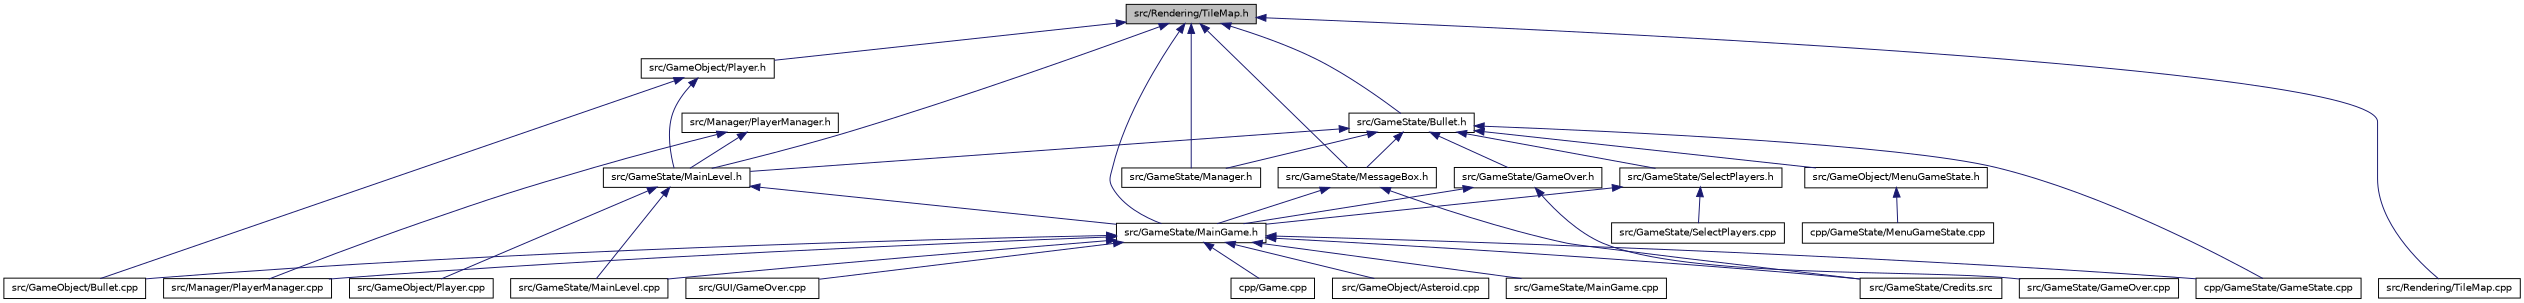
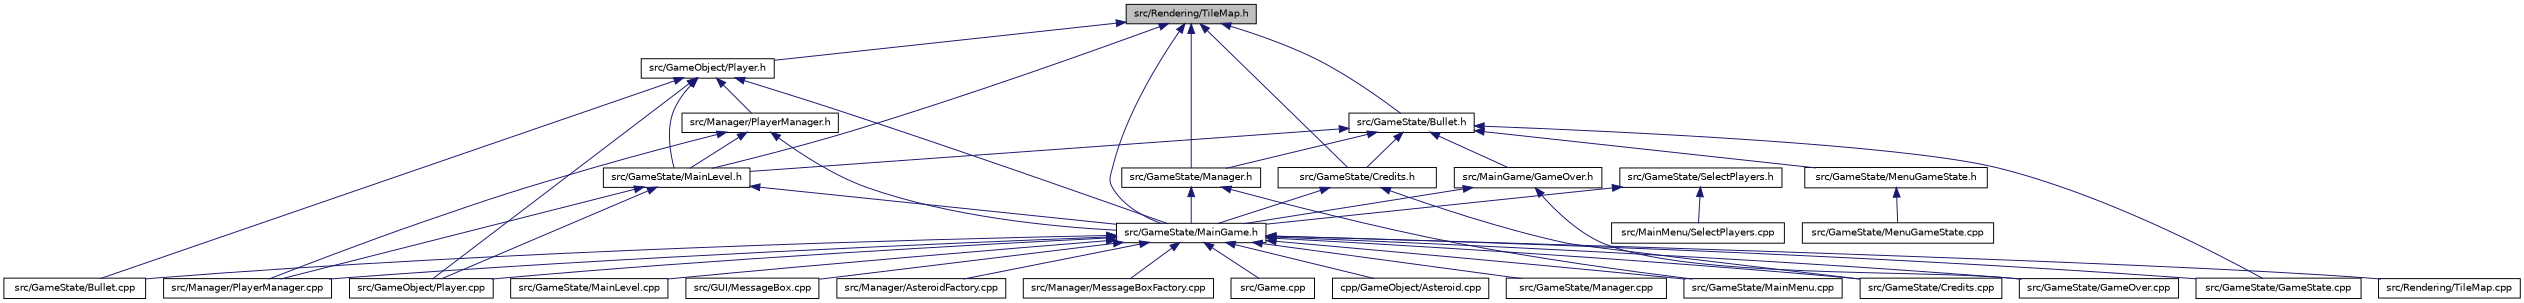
edge "src/Rendering/TileMap.cpp" -> "src/Rendering/TileMap.h": now "src/Rendering/TileMap.cpp" -> "src/GameState/MainGame.h"
edge "src/Manager/PlayerManager.h" -> "src/GameObject/Player.h": added
edge "src/GameState/MainGame.h" -> "src/GameObject/Player.h": added
edge "src/GameState/SelectPlayers.h" -> "src/GameState/Bullet.h": removed
node "src/GameState/MessageBox.h": label "src/GameState/MessageBox.h" -> "src/GameState/Credits.h"
node "src/GameState/GameOver.h": label "src/GameState/GameOver.h" -> "src/MainGame/GameOver.h"
node "src/GameObject/MenuGameState.h": label "src/GameObject/MenuGameState.h" -> "src/GameState/MenuGameState.h"
edge "src/GameObject/Player.cpp" -> "src/GameObject/Player.h": added
edge "src/GameState/MainGame.h" -> "src/Manager/PlayerManager.h": added
edge "src/GameState/MainGame.h" -> "src/GameState/Manager.h": added
node "src/GameState/SelectPlayers.cpp": label "src/GameState/SelectPlayers.cpp" -> "src/MainMenu/SelectPlayers.cpp"
node "cpp/GameState/MenuGameState.cpp": label "cpp/GameState/MenuGameState.cpp" -> "src/GameState/MenuGameState.cpp"
edge "src/GameState/MainLevel.cpp" -> "src/GameState/MainLevel.h": now "src/Manager/PlayerManager.cpp" -> "src/GameState/MainLevel.h"
edge "src/GameObject/Player.cpp" -> "src/GameState/MainGame.h": added
edge "src/GameState/GameOver.cpp" -> "src/GameState/MainGame.h": added
node "src/GameObject/Bullet.cpp": label "src/GameObject/Bullet.cpp" -> "src/GameState/Bullet.cpp"
node "src/GUI/GameOver.cpp": label "src/GUI/GameOver.cpp" -> "src/GUI/MessageBox.cpp"
node "src/Manager/AsteroidFactory.cpp": added
node "src/Manager/MessageBoxFactory.cpp": added
node "cpp/Game.cpp": label "cpp/Game.cpp" -> "src/Game.cpp"
node "src/GameObject/Asteroid.cpp": label "src/GameObject/Asteroid.cpp" -> "cpp/GameObject/Asteroid.cpp"
node "src/GameState/MainGame.cpp": label "src/GameState/MainGame.cpp" -> "src/GameState/Manager.cpp"
node "src/GameState/MainMenu.cpp": added
node "src/GameState/Credits.src": label "src/GameState/Credits.src" -> "src/GameState/Credits.cpp"
node "cpp/GameState/GameState.cpp": label "cpp/GameState/GameState.cpp" -> "src/GameState/GameState.cpp"
